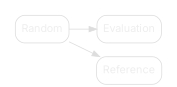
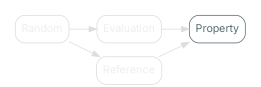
node "Property": added
